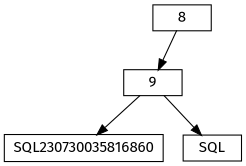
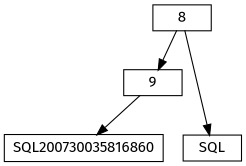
edge "9" -> "SQL": now "8" -> "SQL"
node "SQL230730035816860": label "SQL230730035816860" -> "SQL200730035816860"
